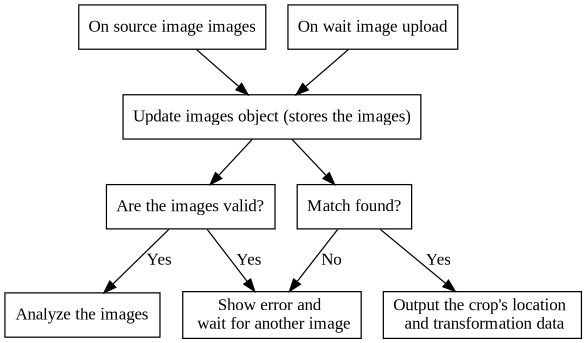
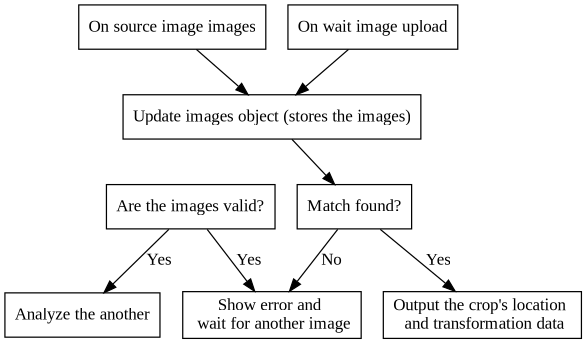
edge "Update images object (stores the images)" -> "Are the images valid?": removed
node "Analyze the images": label "Analyze the images" -> "Analyze the another"
